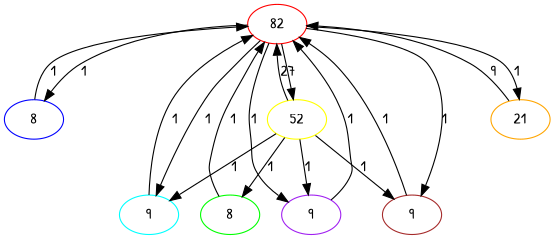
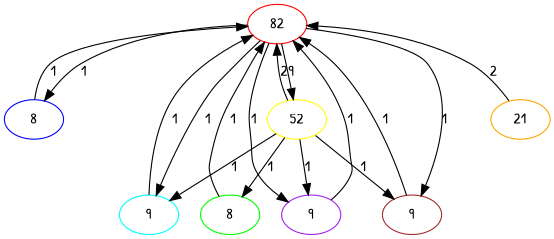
edge "82" -> "21": removed, label "1"
edge "82" -> "52": label "7" -> "9"
edge "21" -> "82": label "9" -> "2"
